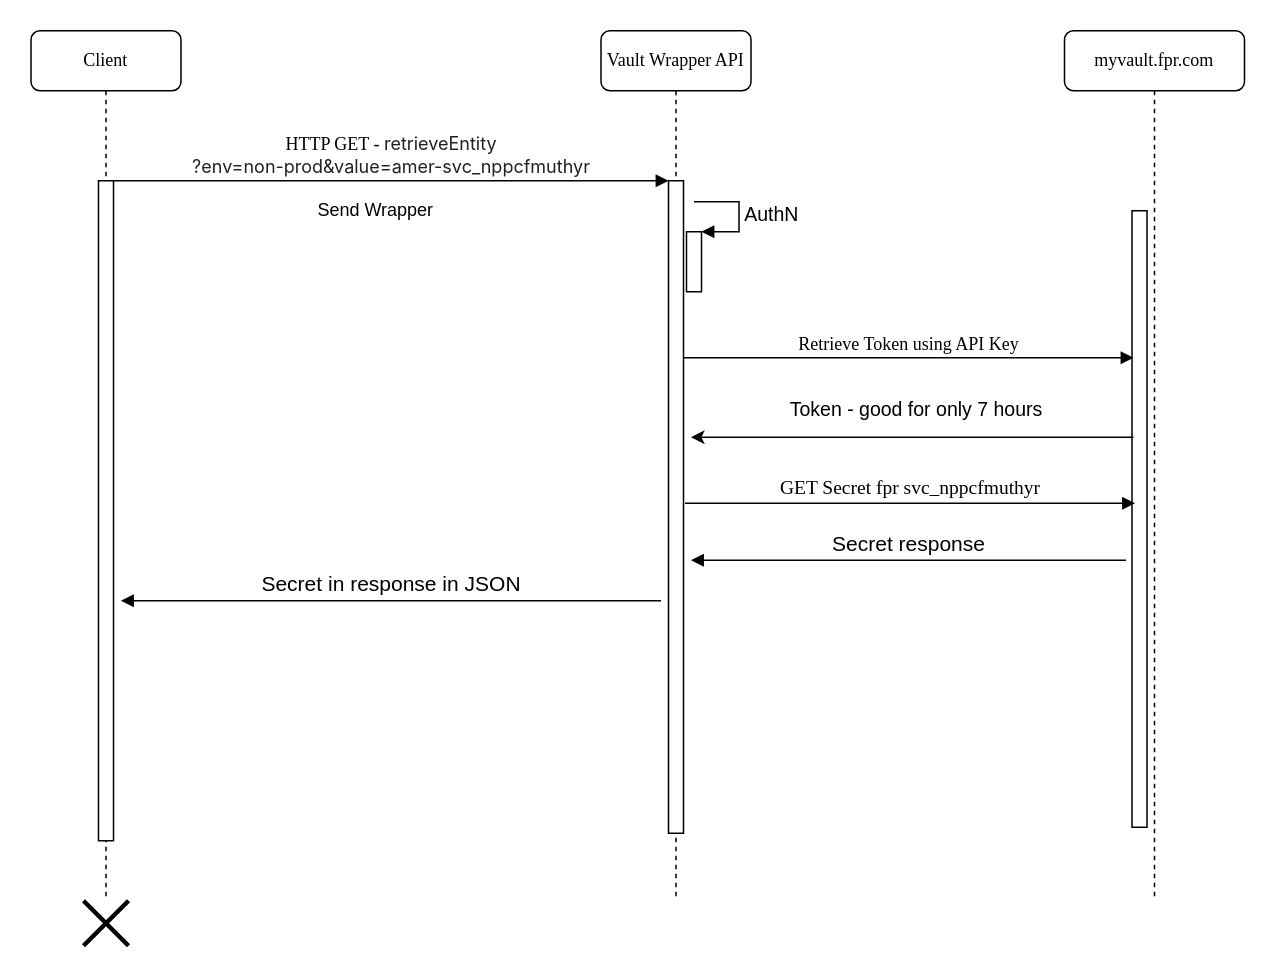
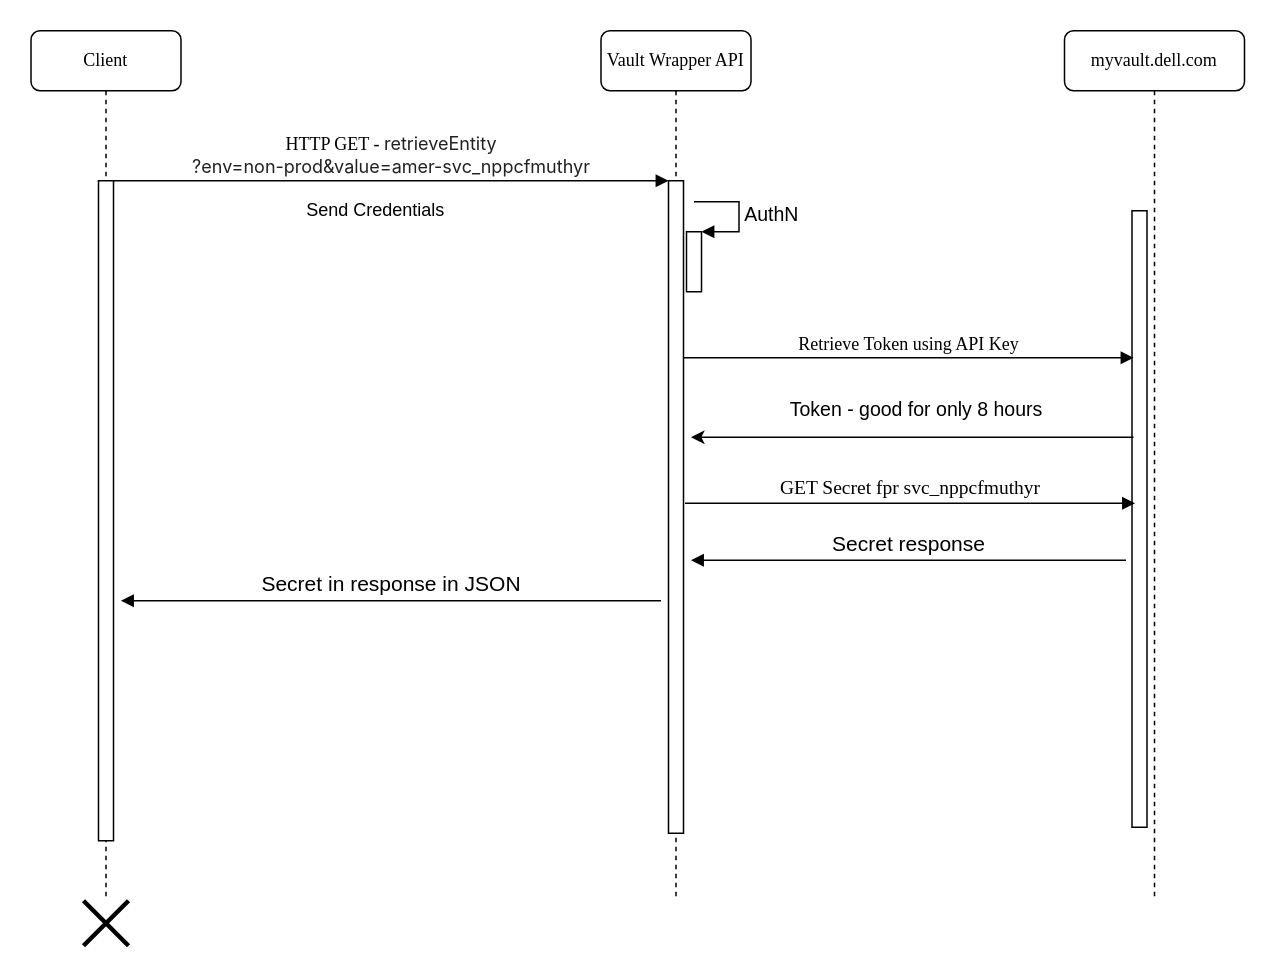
node "myvault.fpr.com": label "myvault.fpr.com" -> "myvault.dell.com"
node "Send Wrapper": label "Send Wrapper" -> "Send Credentials"
node "Token - good for only 7 hours": label "Token - good for only 7 hours" -> "Token - good for only 8 hours"
